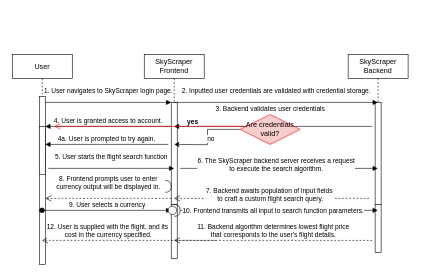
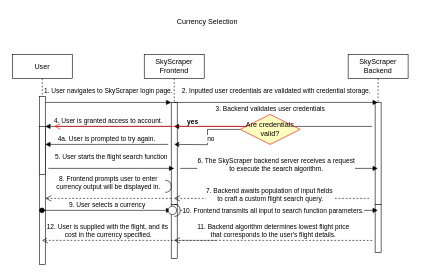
node "Currency Selection": added
node "Are credentials valid?": fillcolor #f8cecc -> #ffffc0
